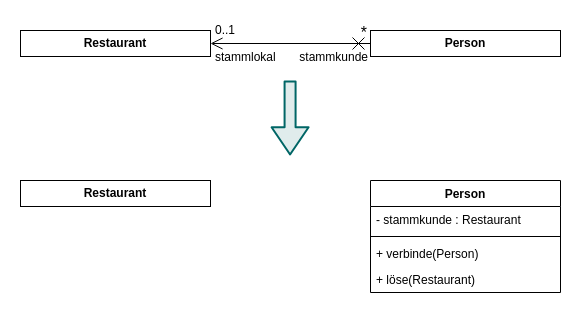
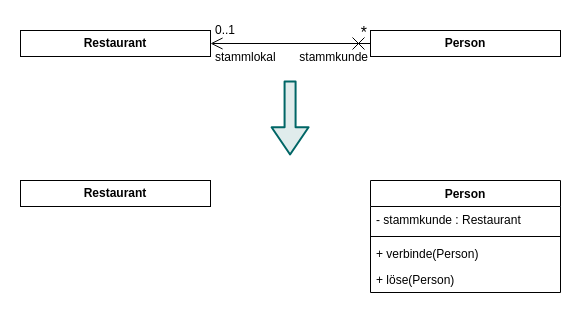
node "+ löse(Restaurant)": label "+ löse(Restaurant)" -> "+ löse(Person)"
